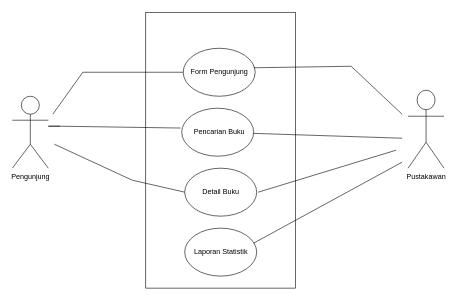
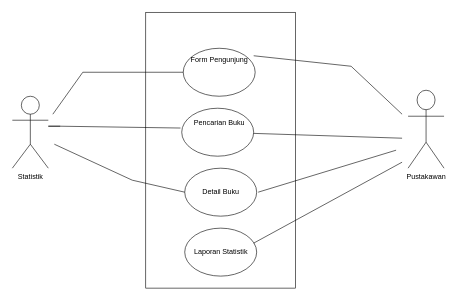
node "Form Pengunjung": moved (219, 72) -> (219, 60)
node "Pencarian Buku": moved (219, 132) -> (219, 123)
node "Pengunjung": label "Pengunjung" -> "Statistik"
